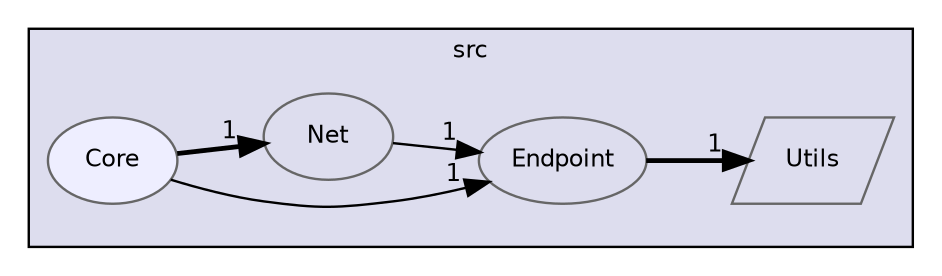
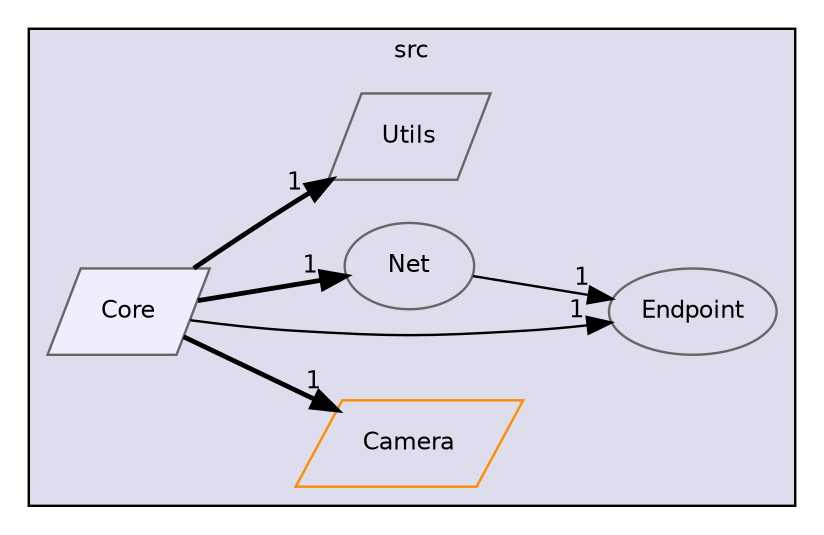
node "Core": shape ellipse -> parallelogram
edge "Endpoint" -> "Utils": now "Core" -> "Utils"
node "Camera": added
